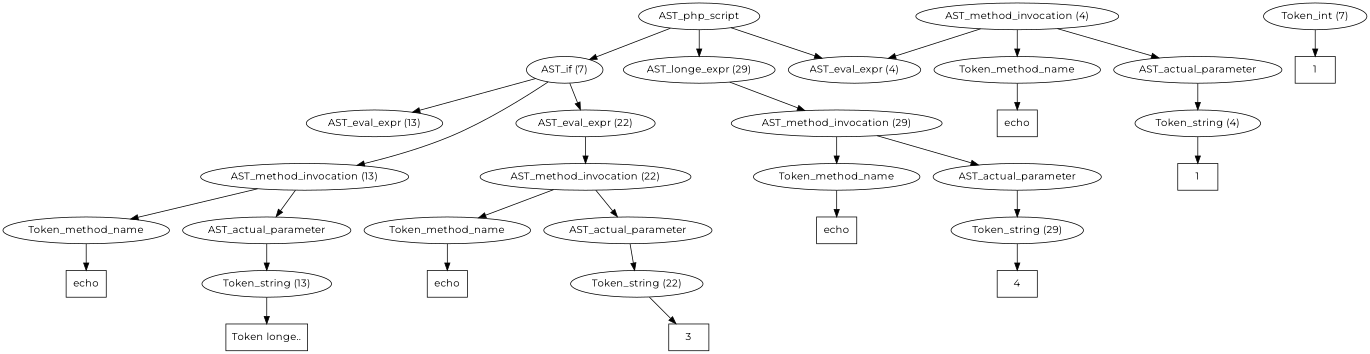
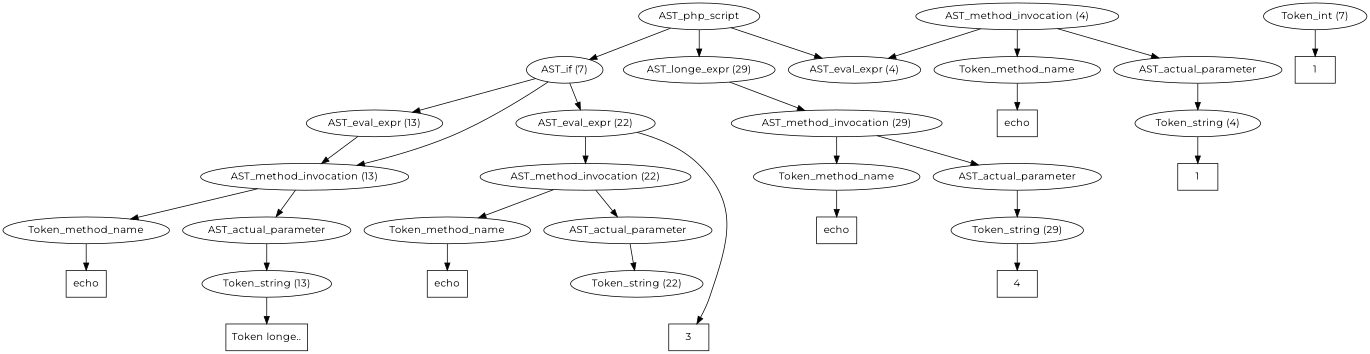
edge "AST_eval_expr (13)" -> "AST_method_invocation (13)": added
edge "Token_string (22)" -> "3": now "AST_eval_expr (22)" -> "3"
